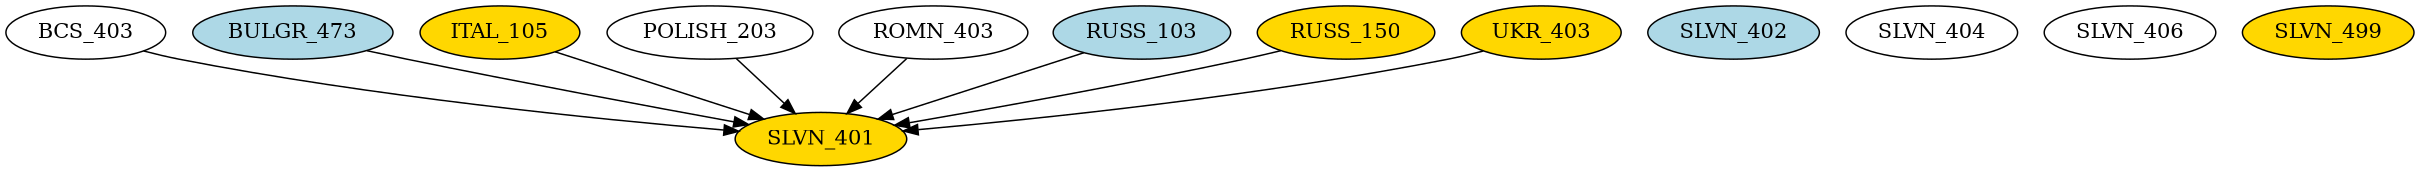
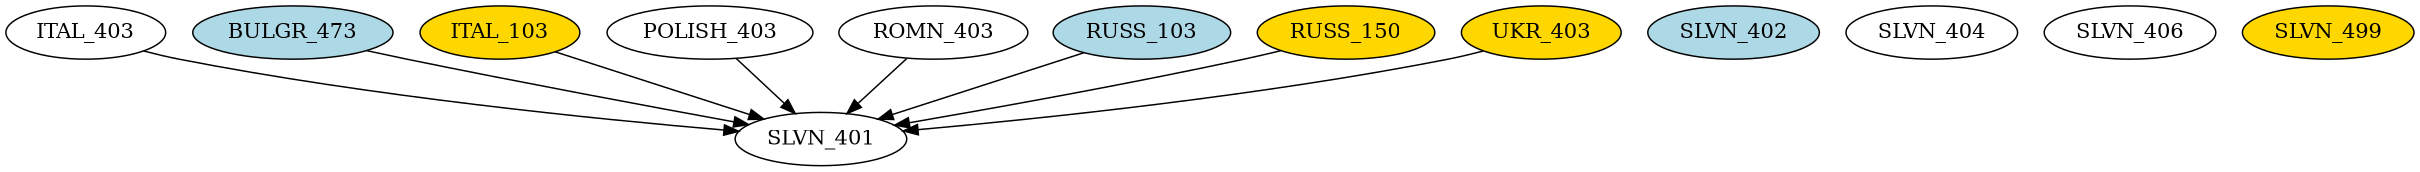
node "BCS_403": label "BCS_403" -> "ITAL_403"
node "ITAL_105": label "ITAL_105" -> "ITAL_103"
node "POLISH_203": label "POLISH_203" -> "POLISH_403"
node "SLVN_401": fillcolor gold -> white
